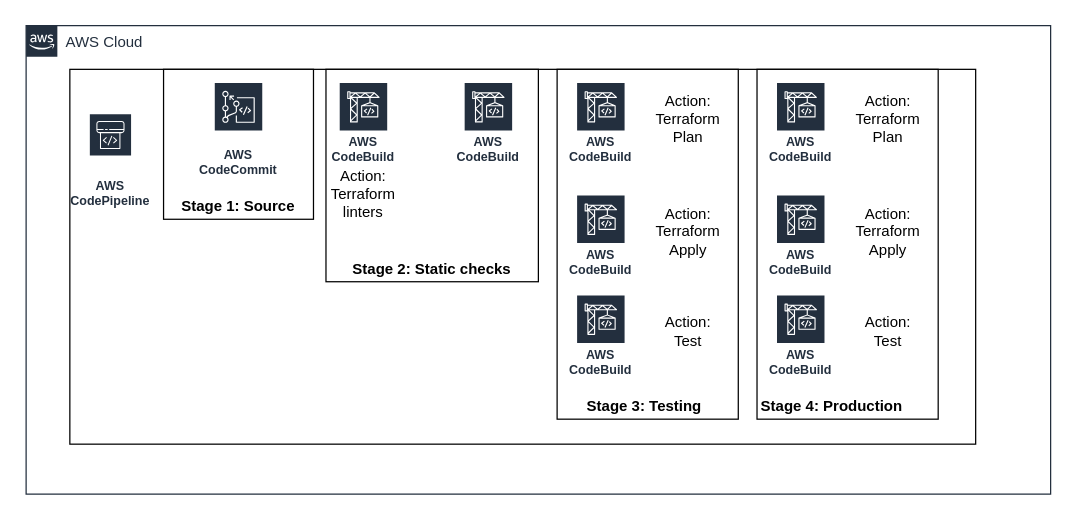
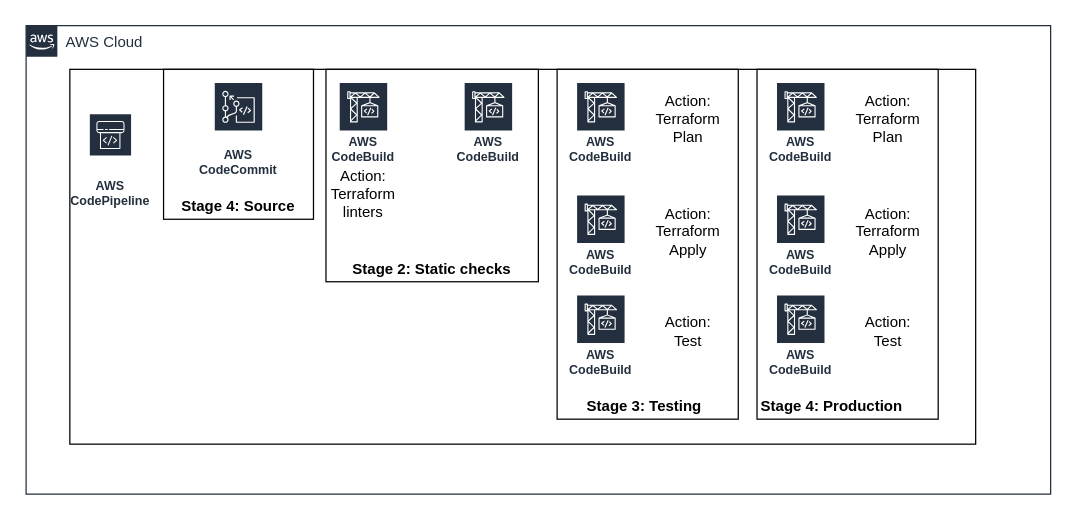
node "Stage 1: Source": label "Stage 1: Source" -> "Stage 4: Source"
